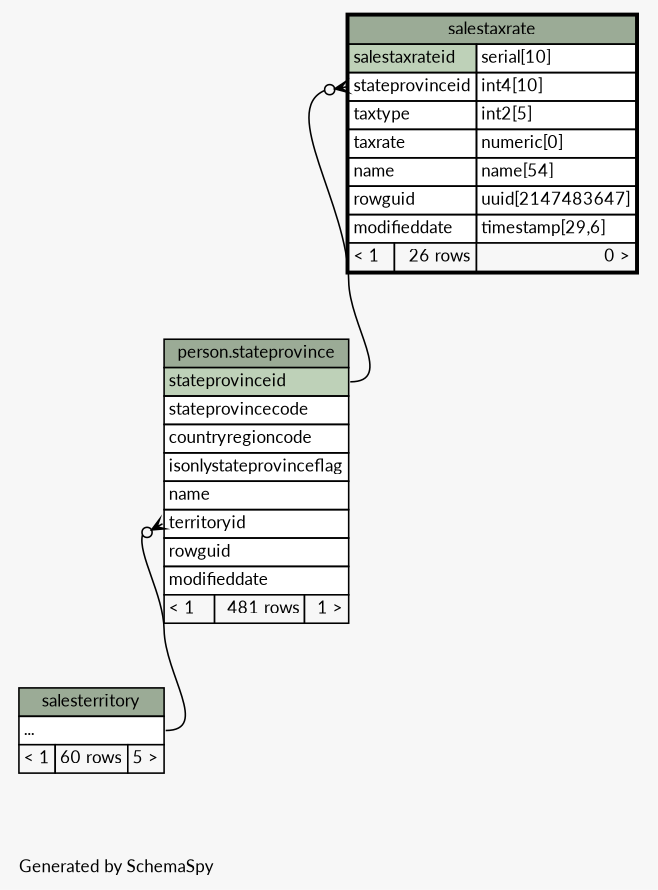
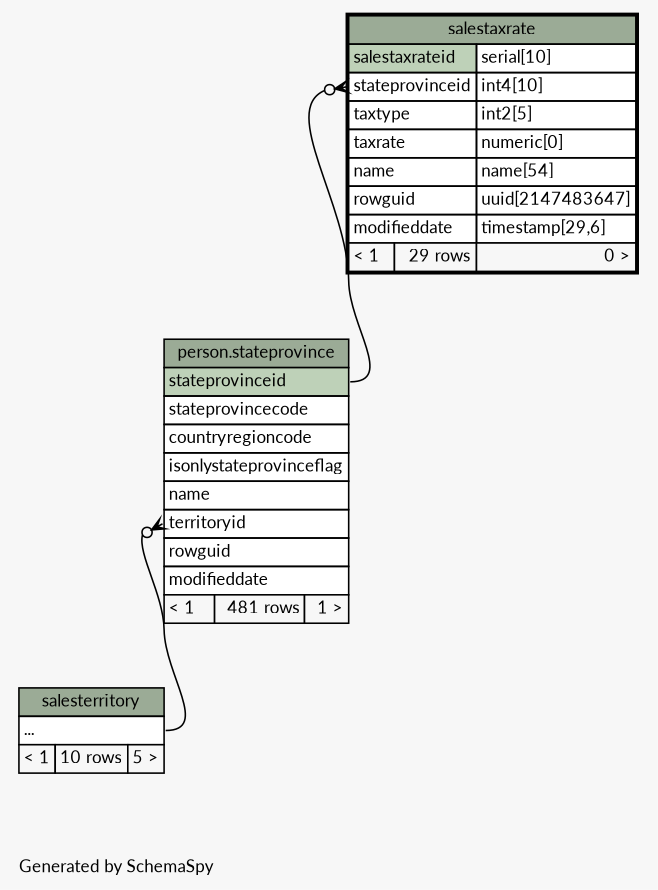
node "salestaxrate": text "26 rows" -> "29 rows"
node "salesterritory": text "60 rows" -> "10 rows"
